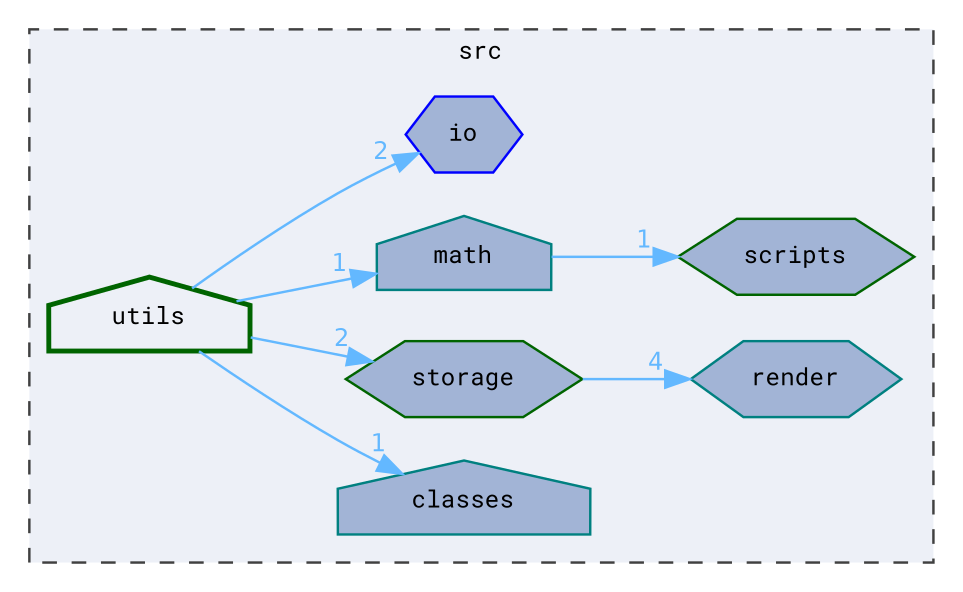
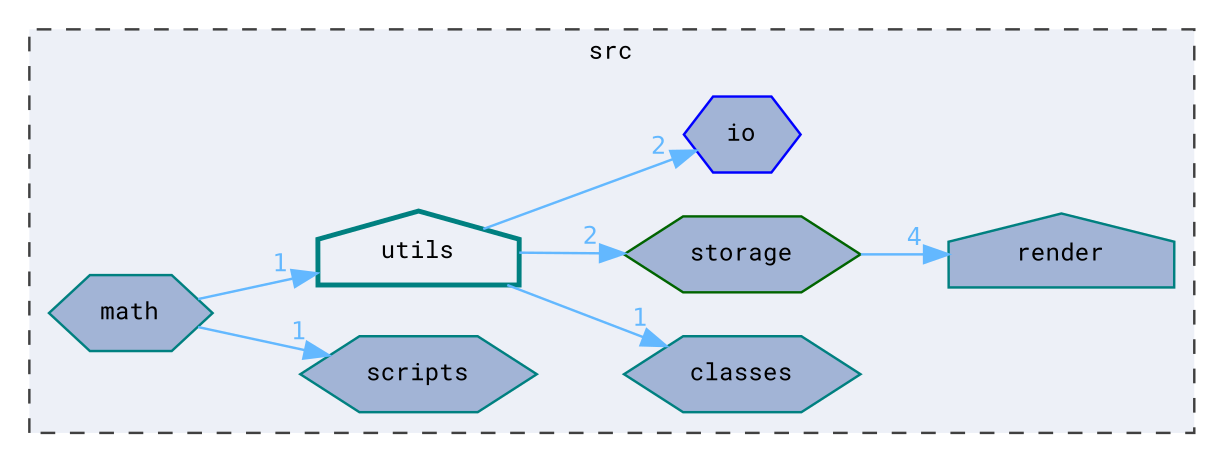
node "math": shape house -> hexagon
node "scripts": color darkgreen -> teal
edge "utils" -> "math": reversed
node "utils": color darkgreen -> teal
node "render": shape hexagon -> house
node "classes": shape house -> hexagon
